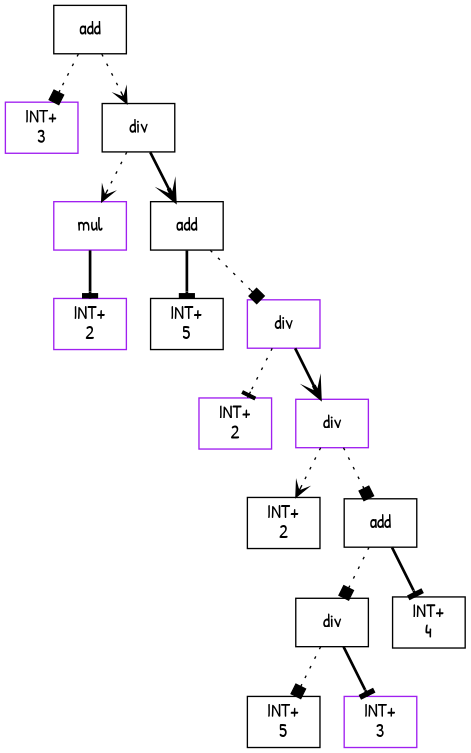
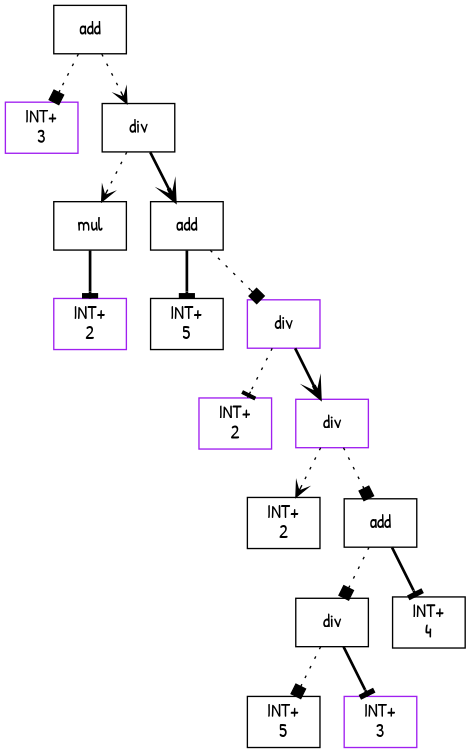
node "mul": color purple -> black
